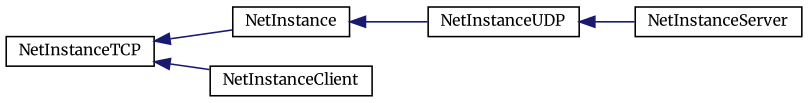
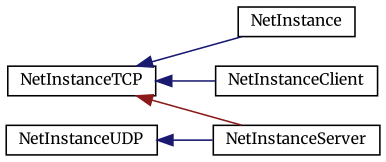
edge "NetInstanceUDP" -> "NetInstance": removed
edge "NetInstanceServer" -> "NetInstanceTCP": added
